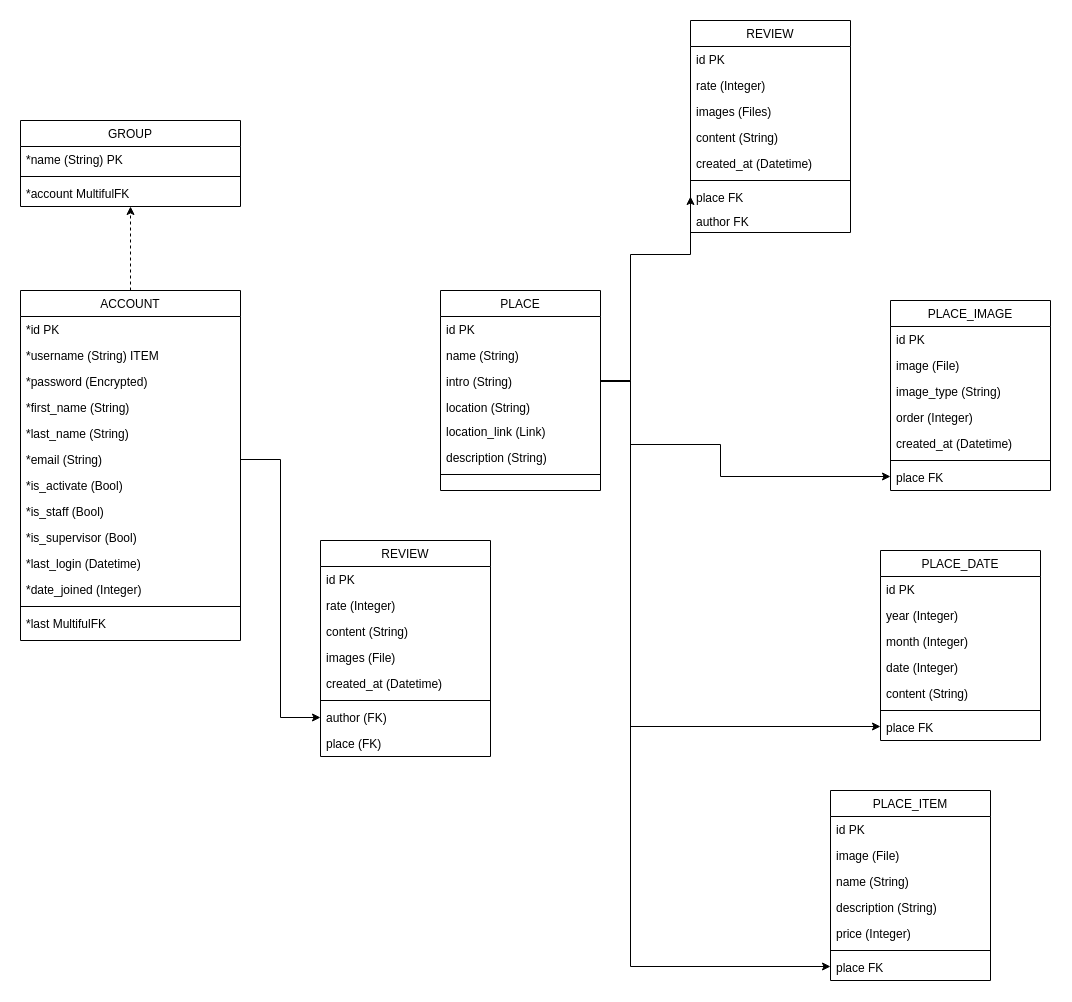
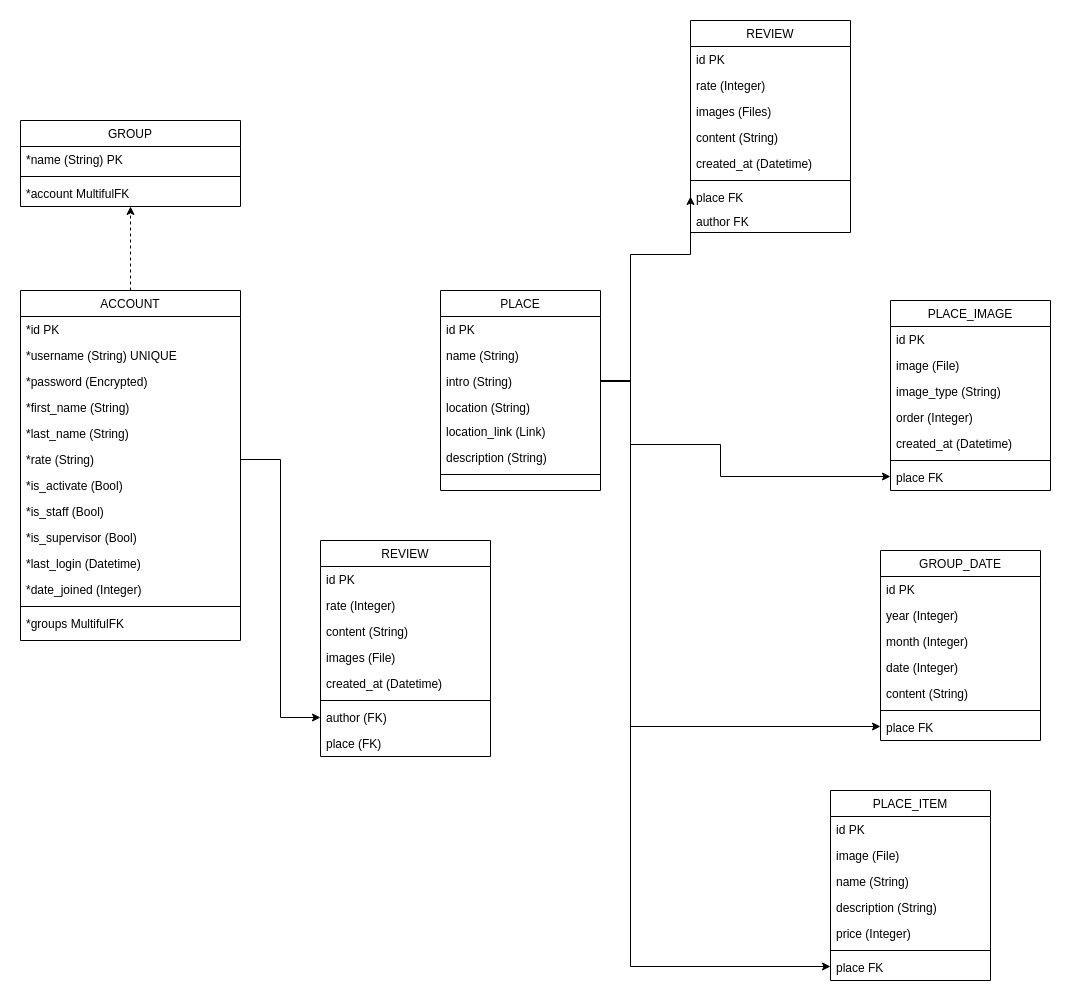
node "*username (String) ITEM": label "*username (String) ITEM" -> "*username (String) UNIQUE"
node "*email (String)": label "*email (String)" -> "*rate (String)"
node "PLACE_DATE": label "PLACE_DATE" -> "GROUP_DATE"
node "*last MultifulFK": label "*last MultifulFK" -> "*groups MultifulFK"
